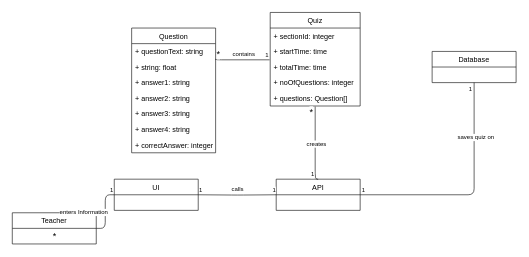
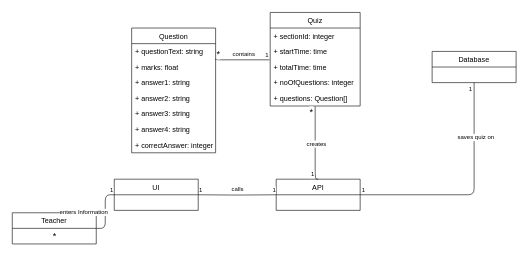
node "+ string: float": label "+ string: float" -> "+ marks: float"
